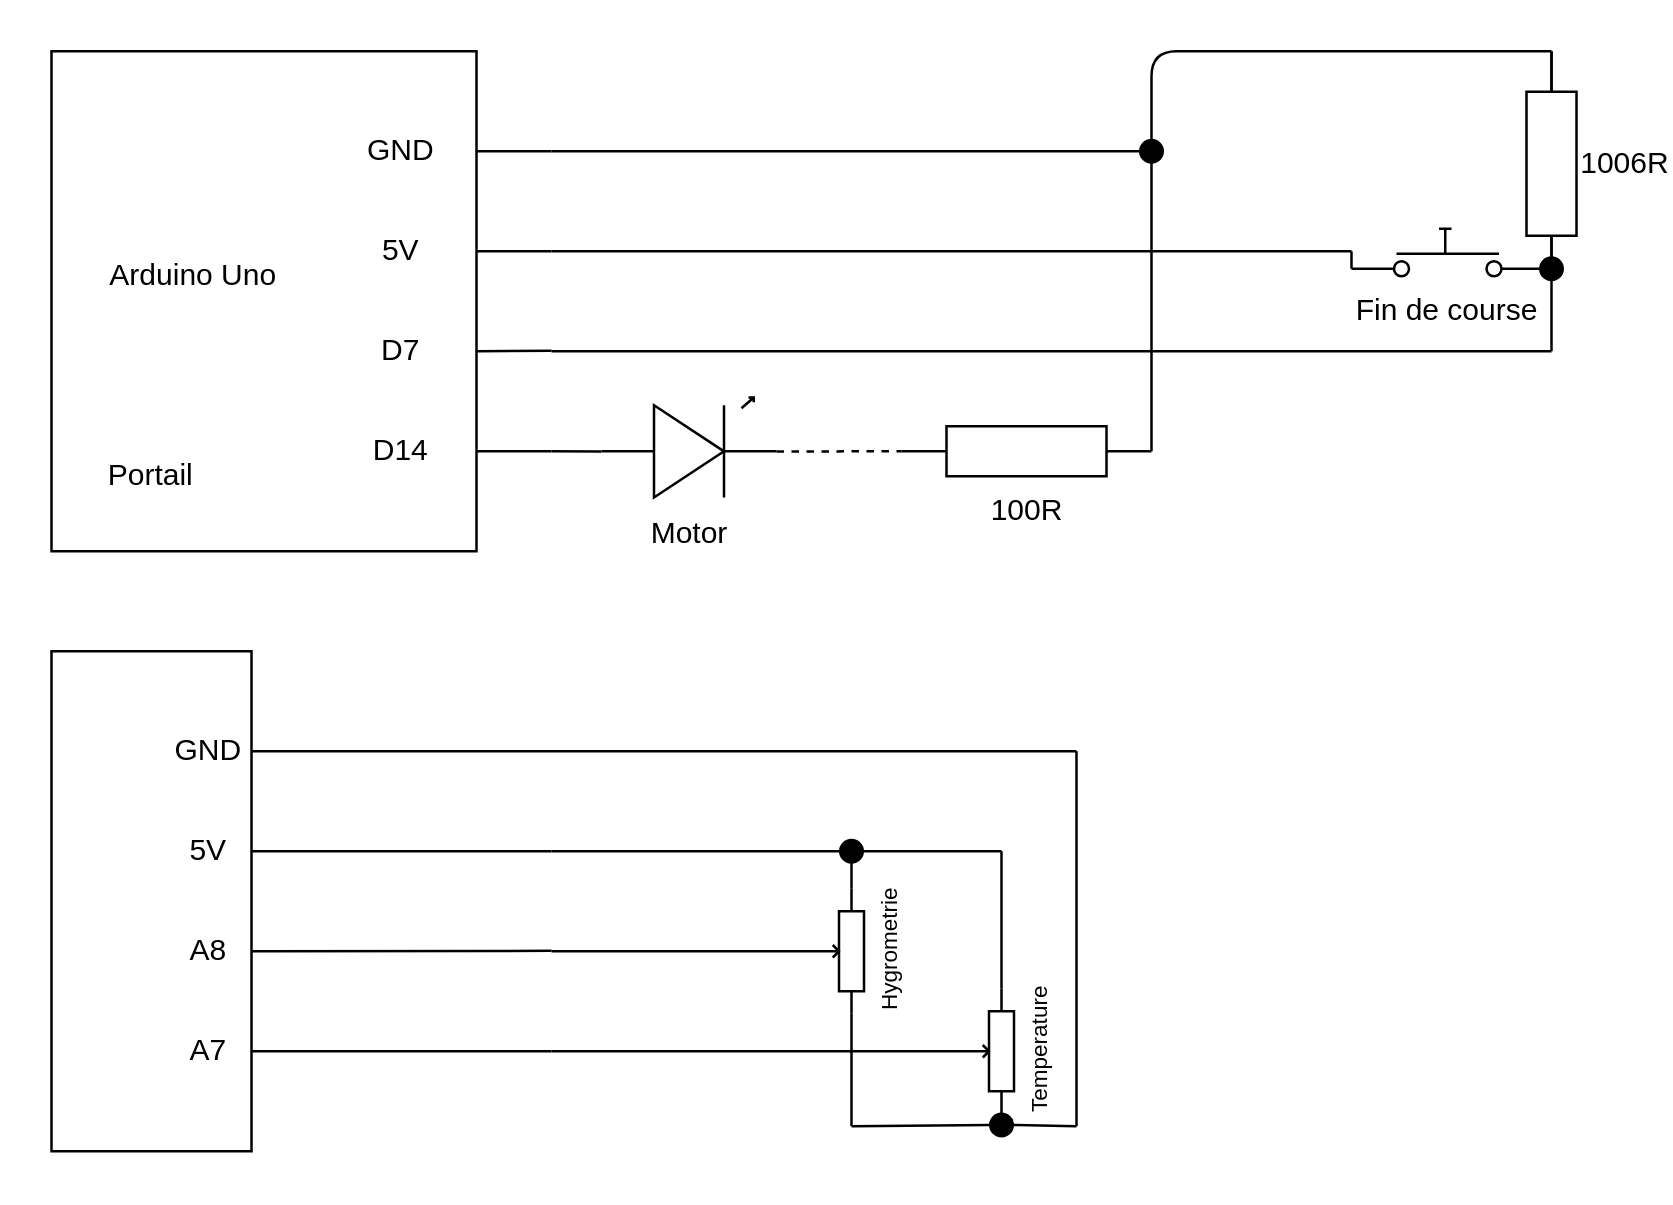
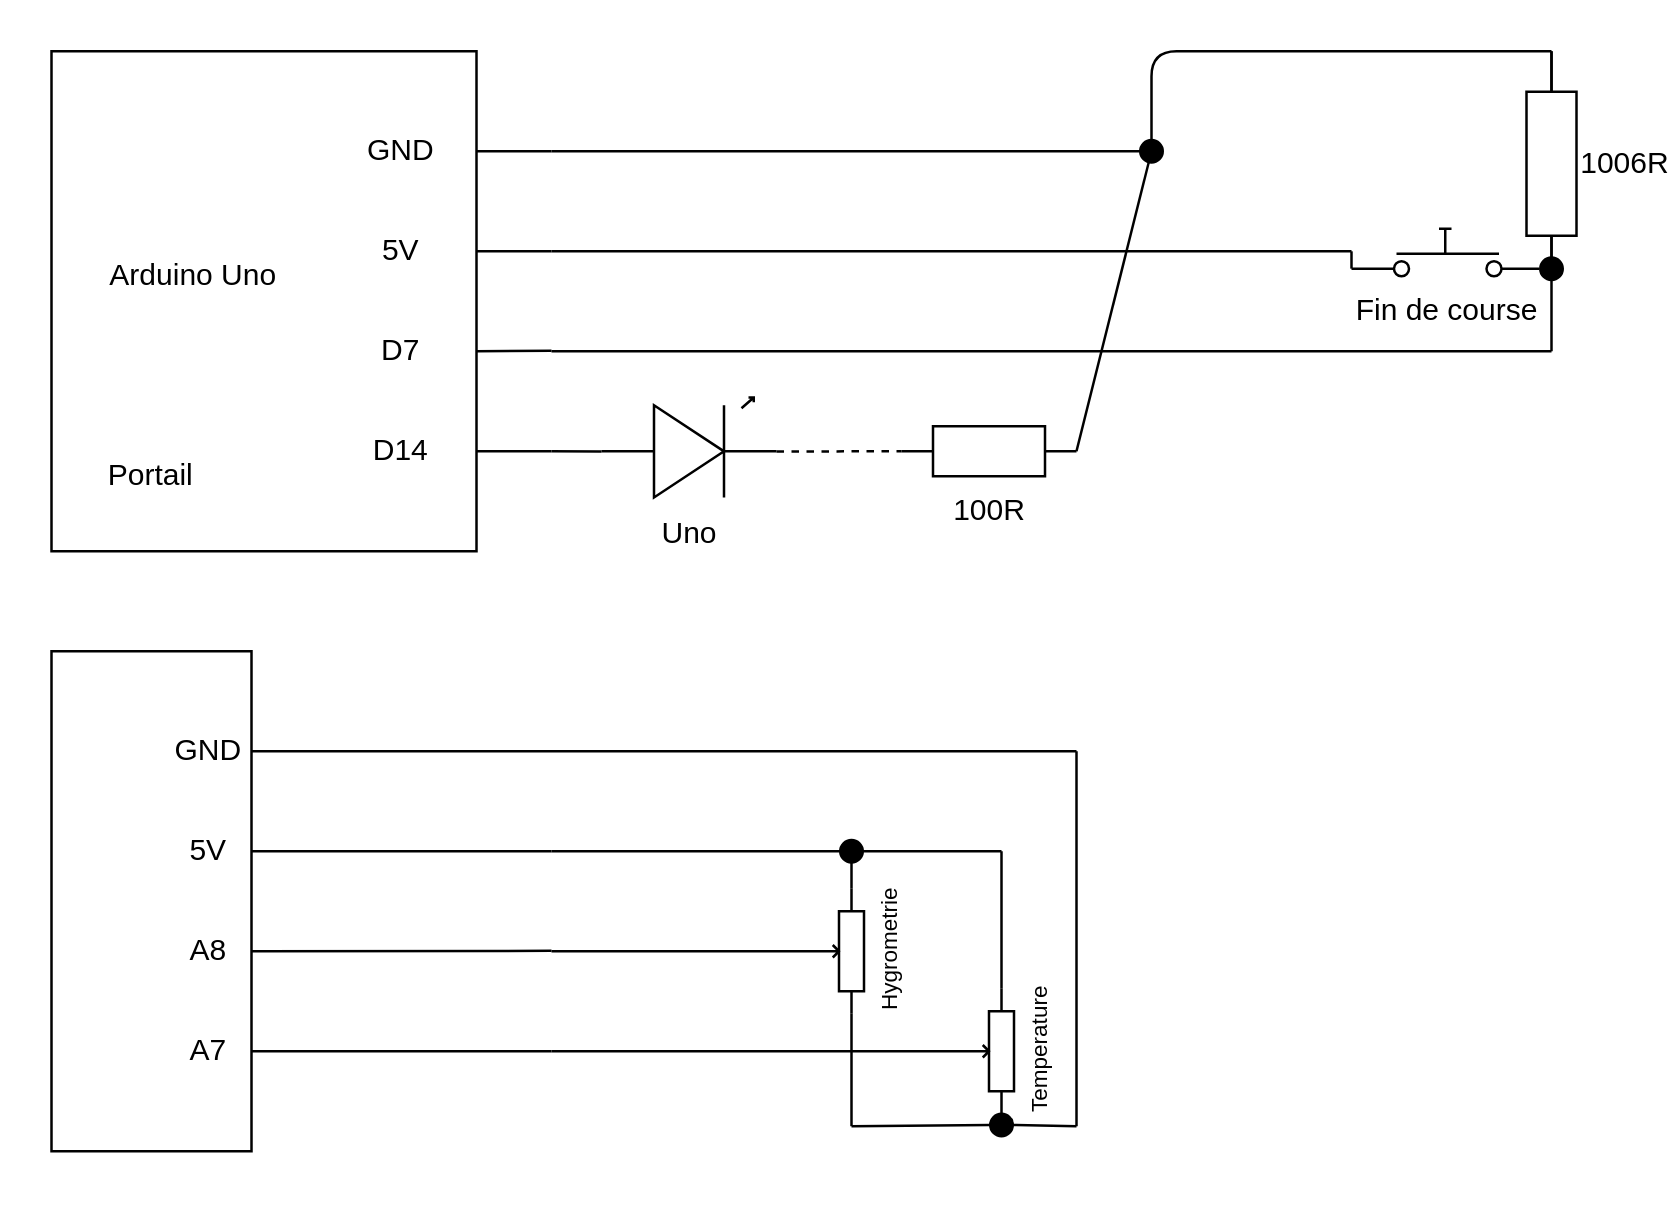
node "100R": size 250x50 -> 175x50
node "Motor": label "Motor" -> "Uno"
